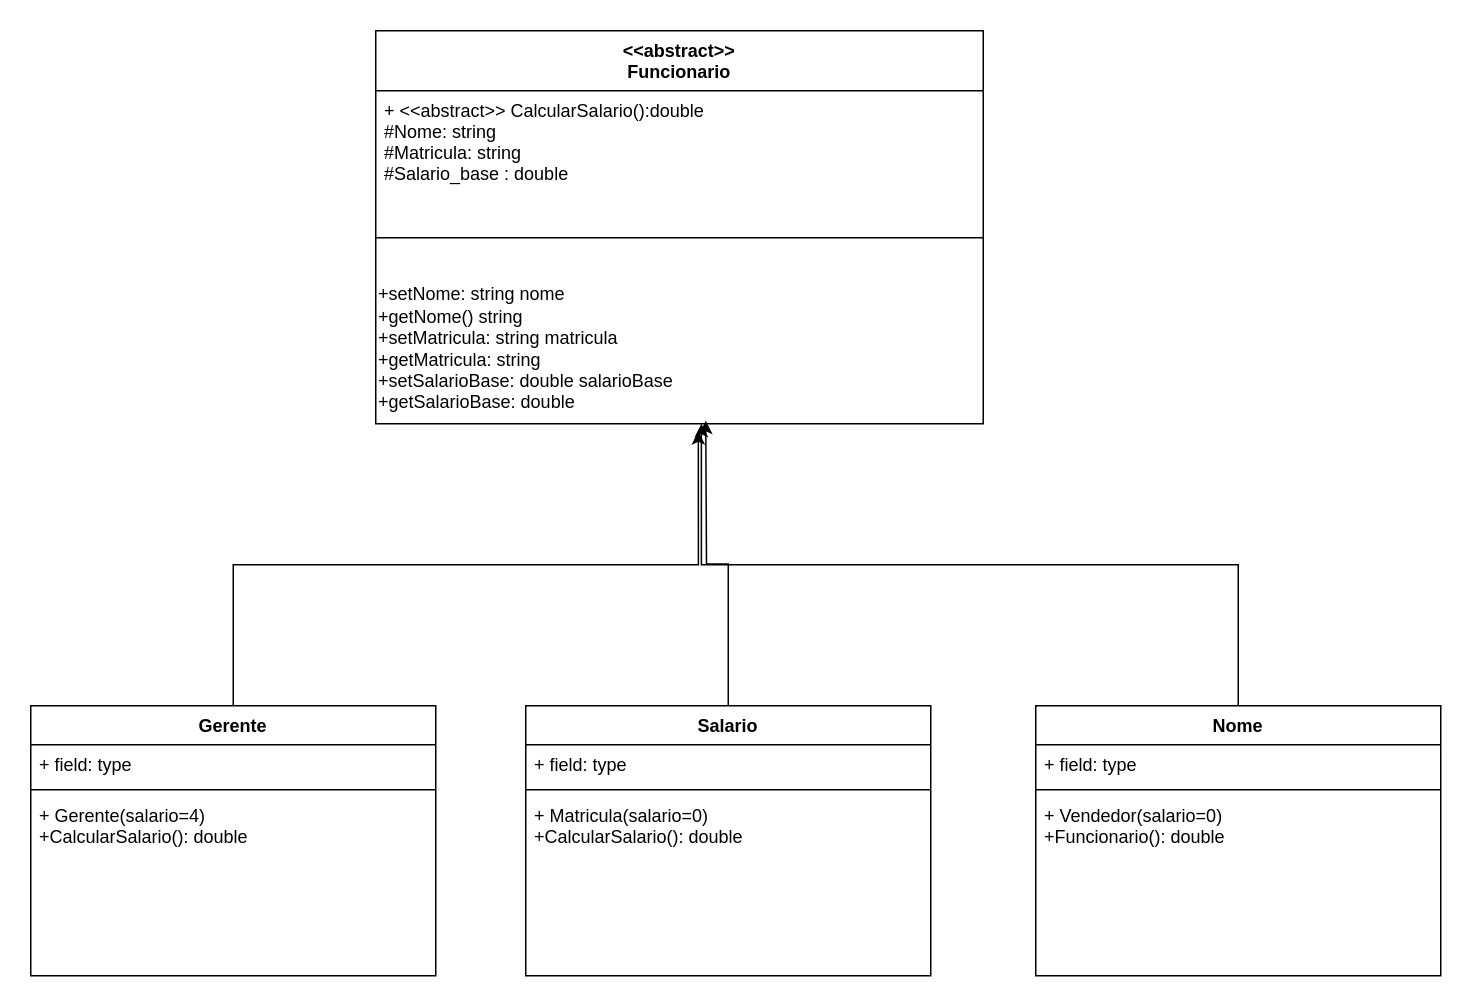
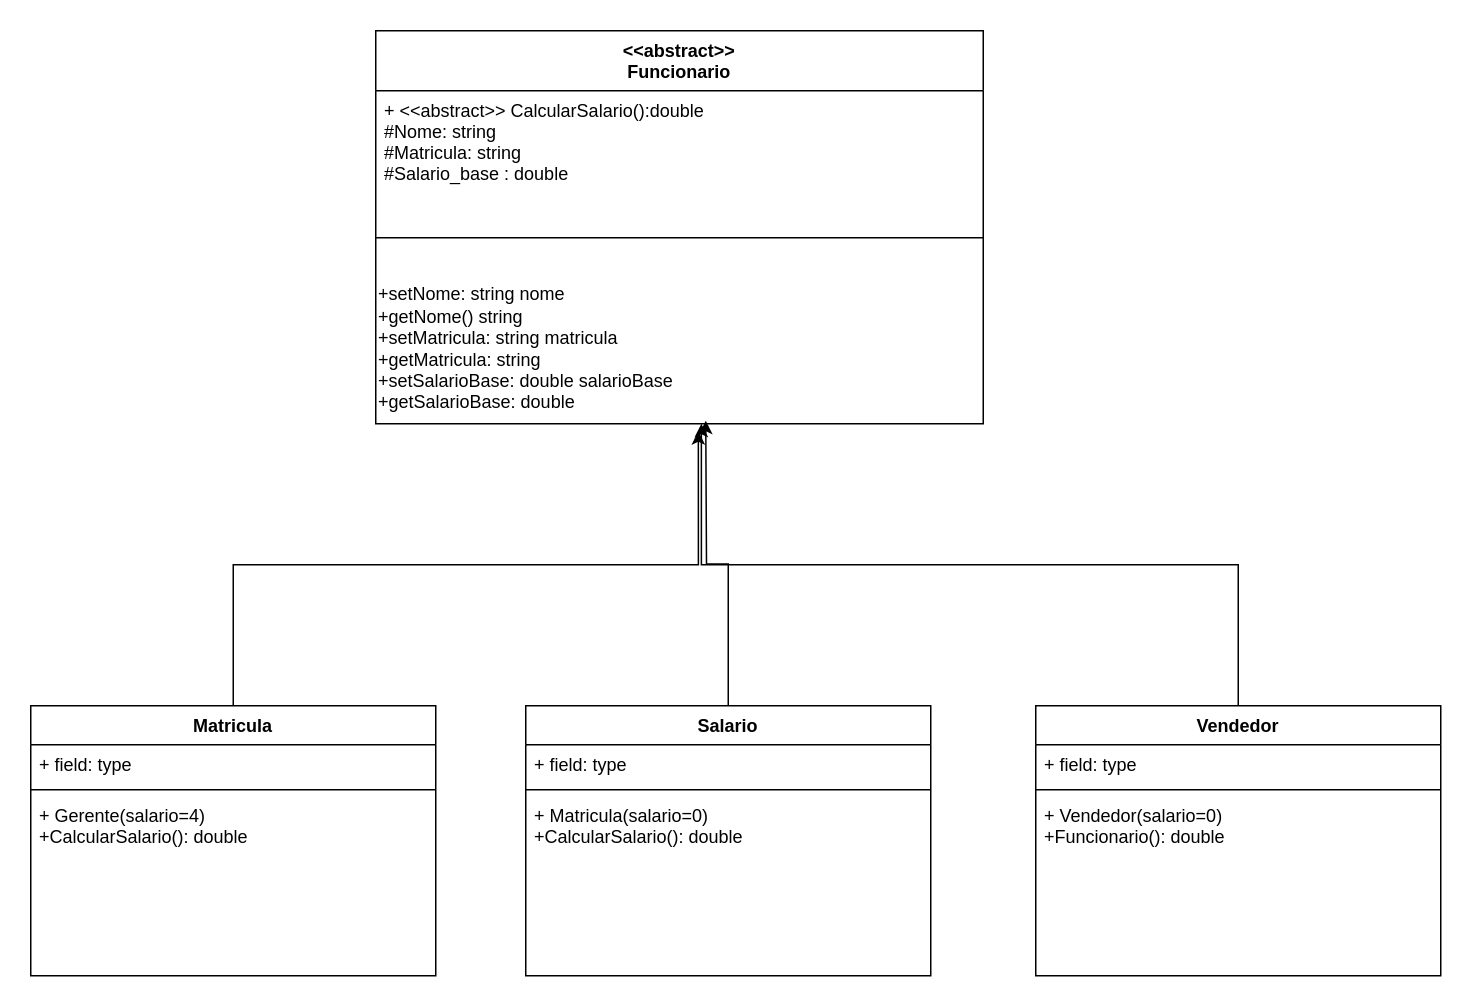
node "Gerente": label "Gerente" -> "Matricula"
node "Nome": label "Nome" -> "Vendedor"
